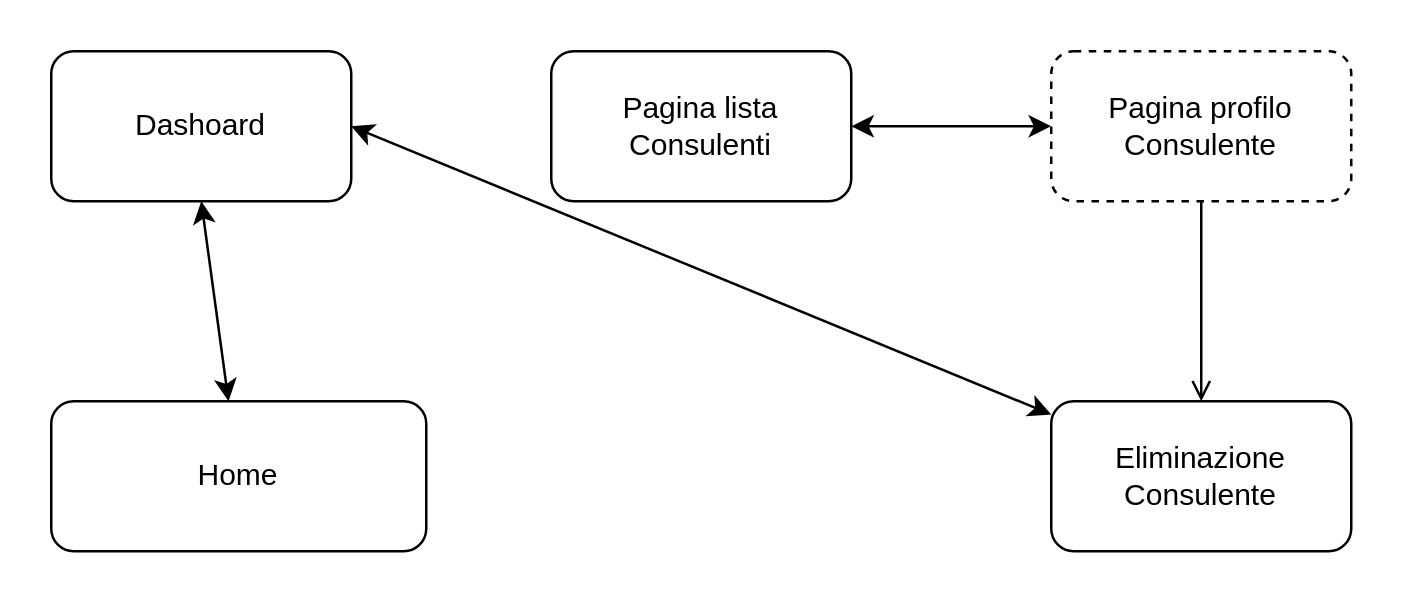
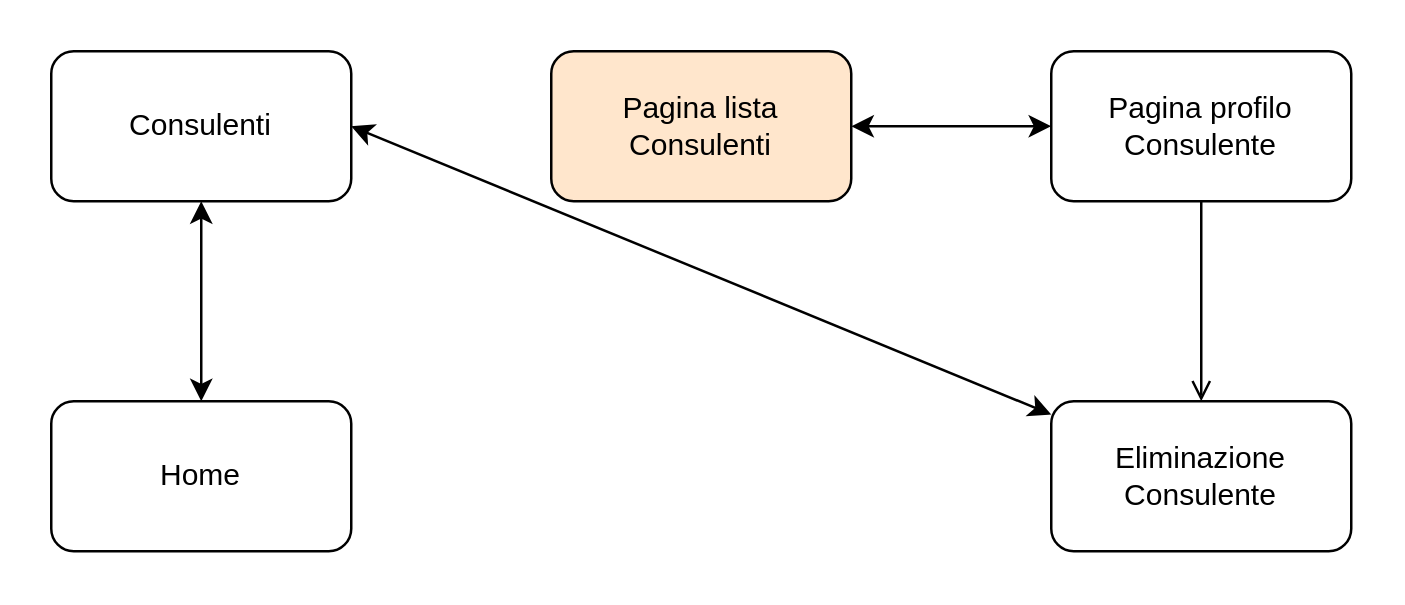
node "Dashoard": label "Dashoard" -> "Consulenti"
node "Pagina lista Consulenti": fillcolor #ffffff -> #ffe6cc
node "Pagina profilo Consulente": style dashed -> solid
node "Home": size 375x150 -> 300x150
